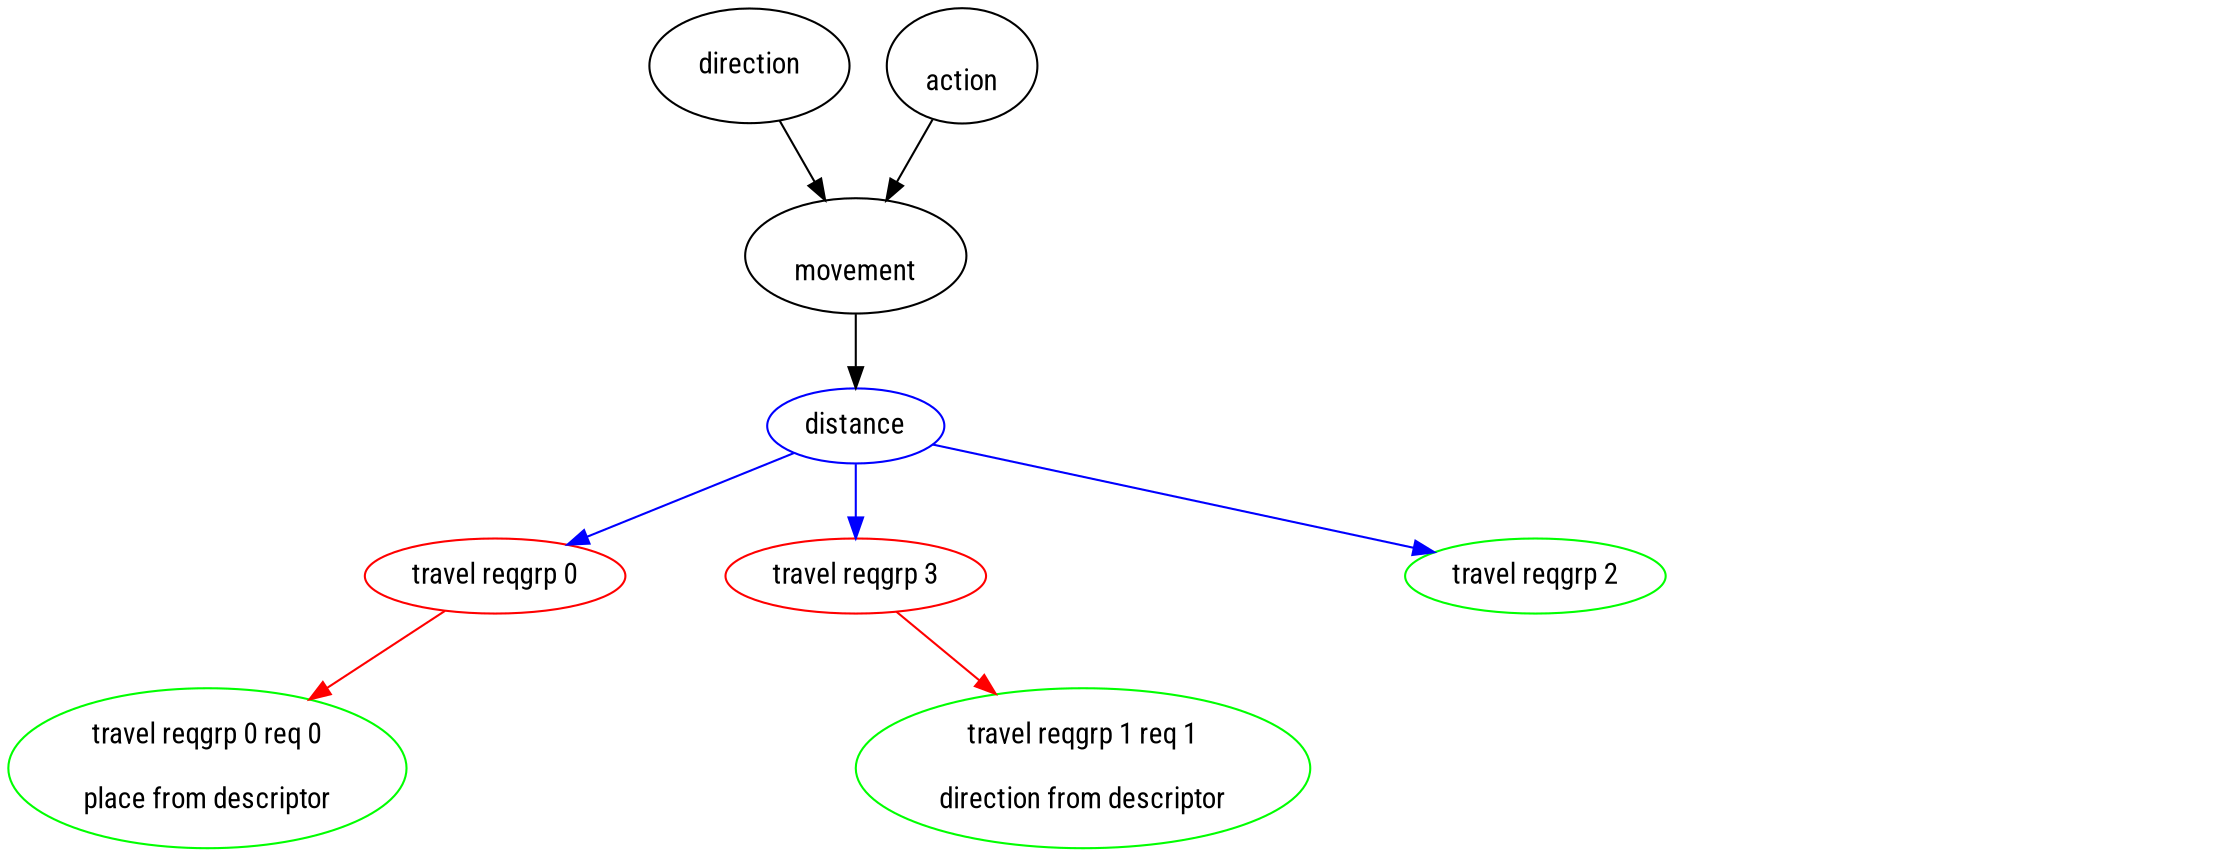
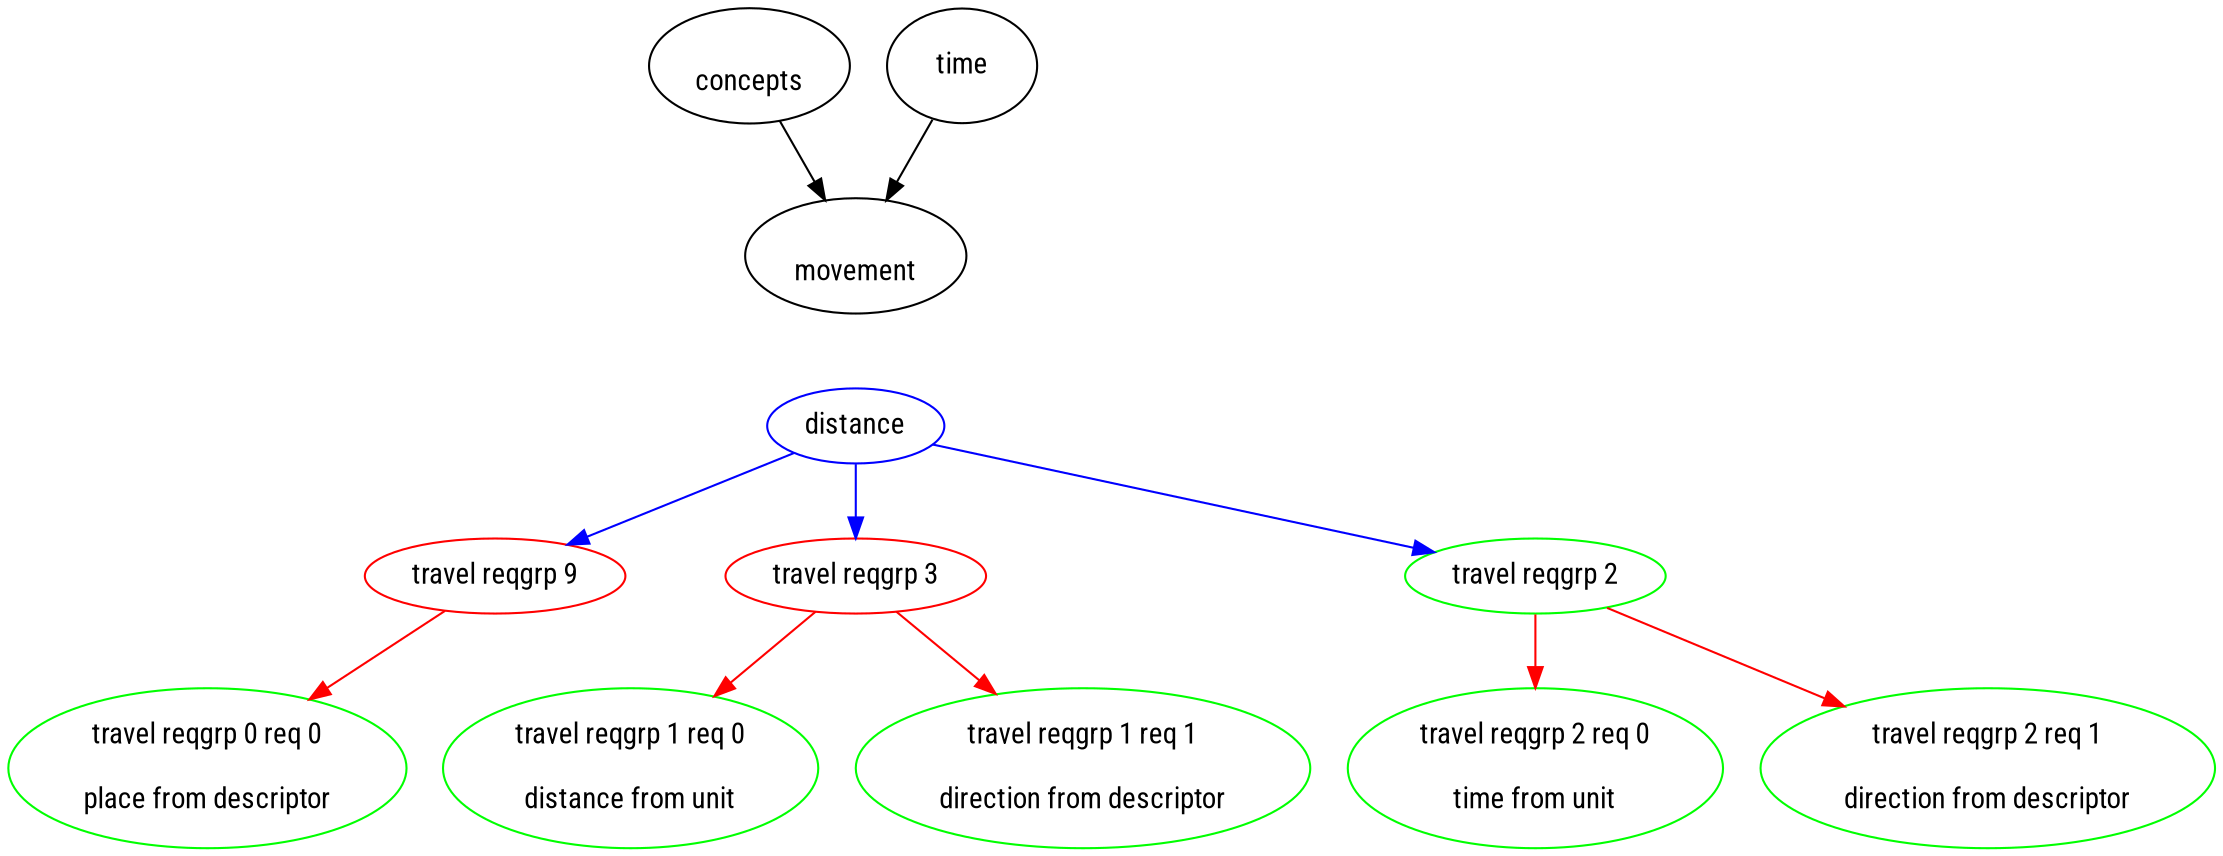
node "direction": label "direction" -> "concepts"
node "action": label "action" -> "time"
edge "movement" -> "distance": removed
node "travel reqgrp 0": label "travel reqgrp 0" -> "travel reqgrp 9"
node "travel reqgrp 1 req 0 distance from unit": added
node "travel reqgrp 2 req 0 time from unit": added
node "travel reqgrp 2 req 1 direction from descriptor": added
